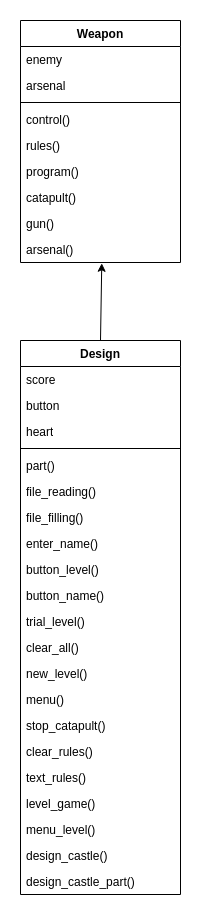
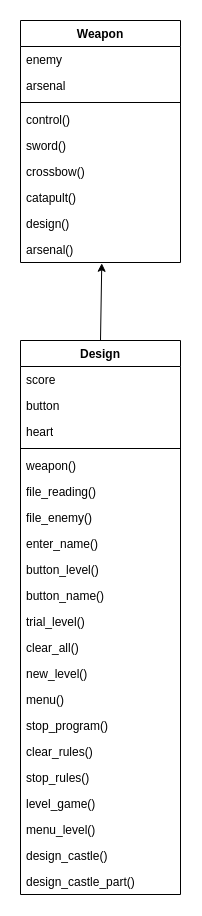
node "rules()": label "rules()" -> "sword()"
node "program()": label "program()" -> "crossbow()"
node "gun()": label "gun()" -> "design()"
node "part()": label "part()" -> "weapon()"
node "file_filling()": label "file_filling()" -> "file_enemy()"
node "stop_catapult()": label "stop_catapult()" -> "stop_program()"
node "text_rules()": label "text_rules()" -> "stop_rules()"
